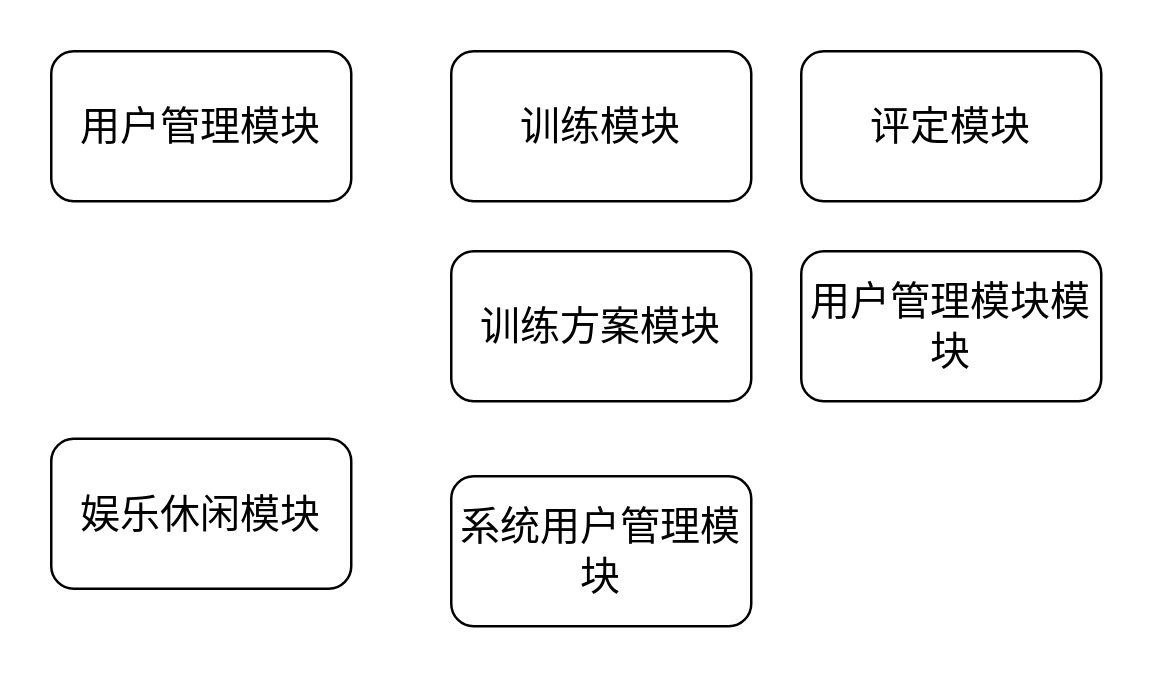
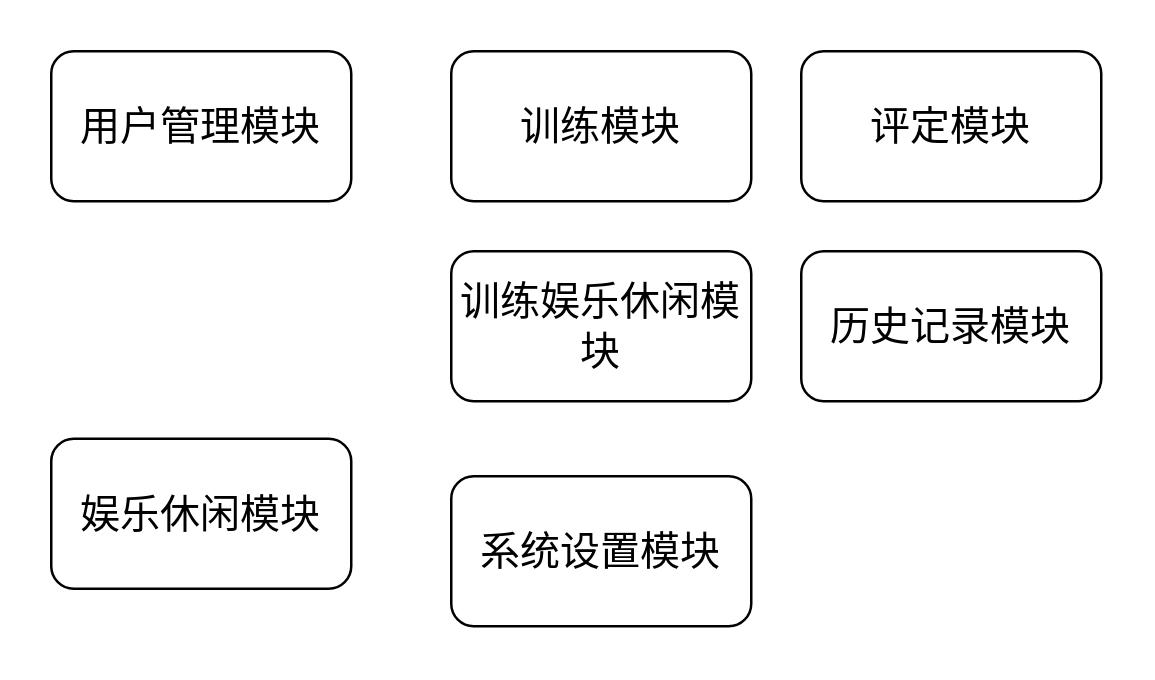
node "训练方案模块": label "训练方案模块" -> "训练娱乐休闲模块"
node "用户管理模块模块": label "用户管理模块模块" -> "历史记录模块"
node "系统用户管理模块": label "系统用户管理模块" -> "系统设置模块"
